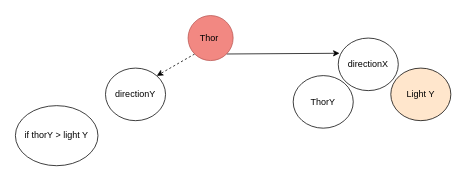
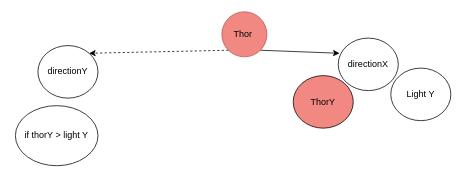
node "Thor": moved (210, 38) -> (244, 34)
node "directionY": moved (135, 94) -> (68, 72)
node "Light Y": fillcolor #ffe6cc -> #ffffff
node "ThorY": fillcolor #ffffff -> #f28882
